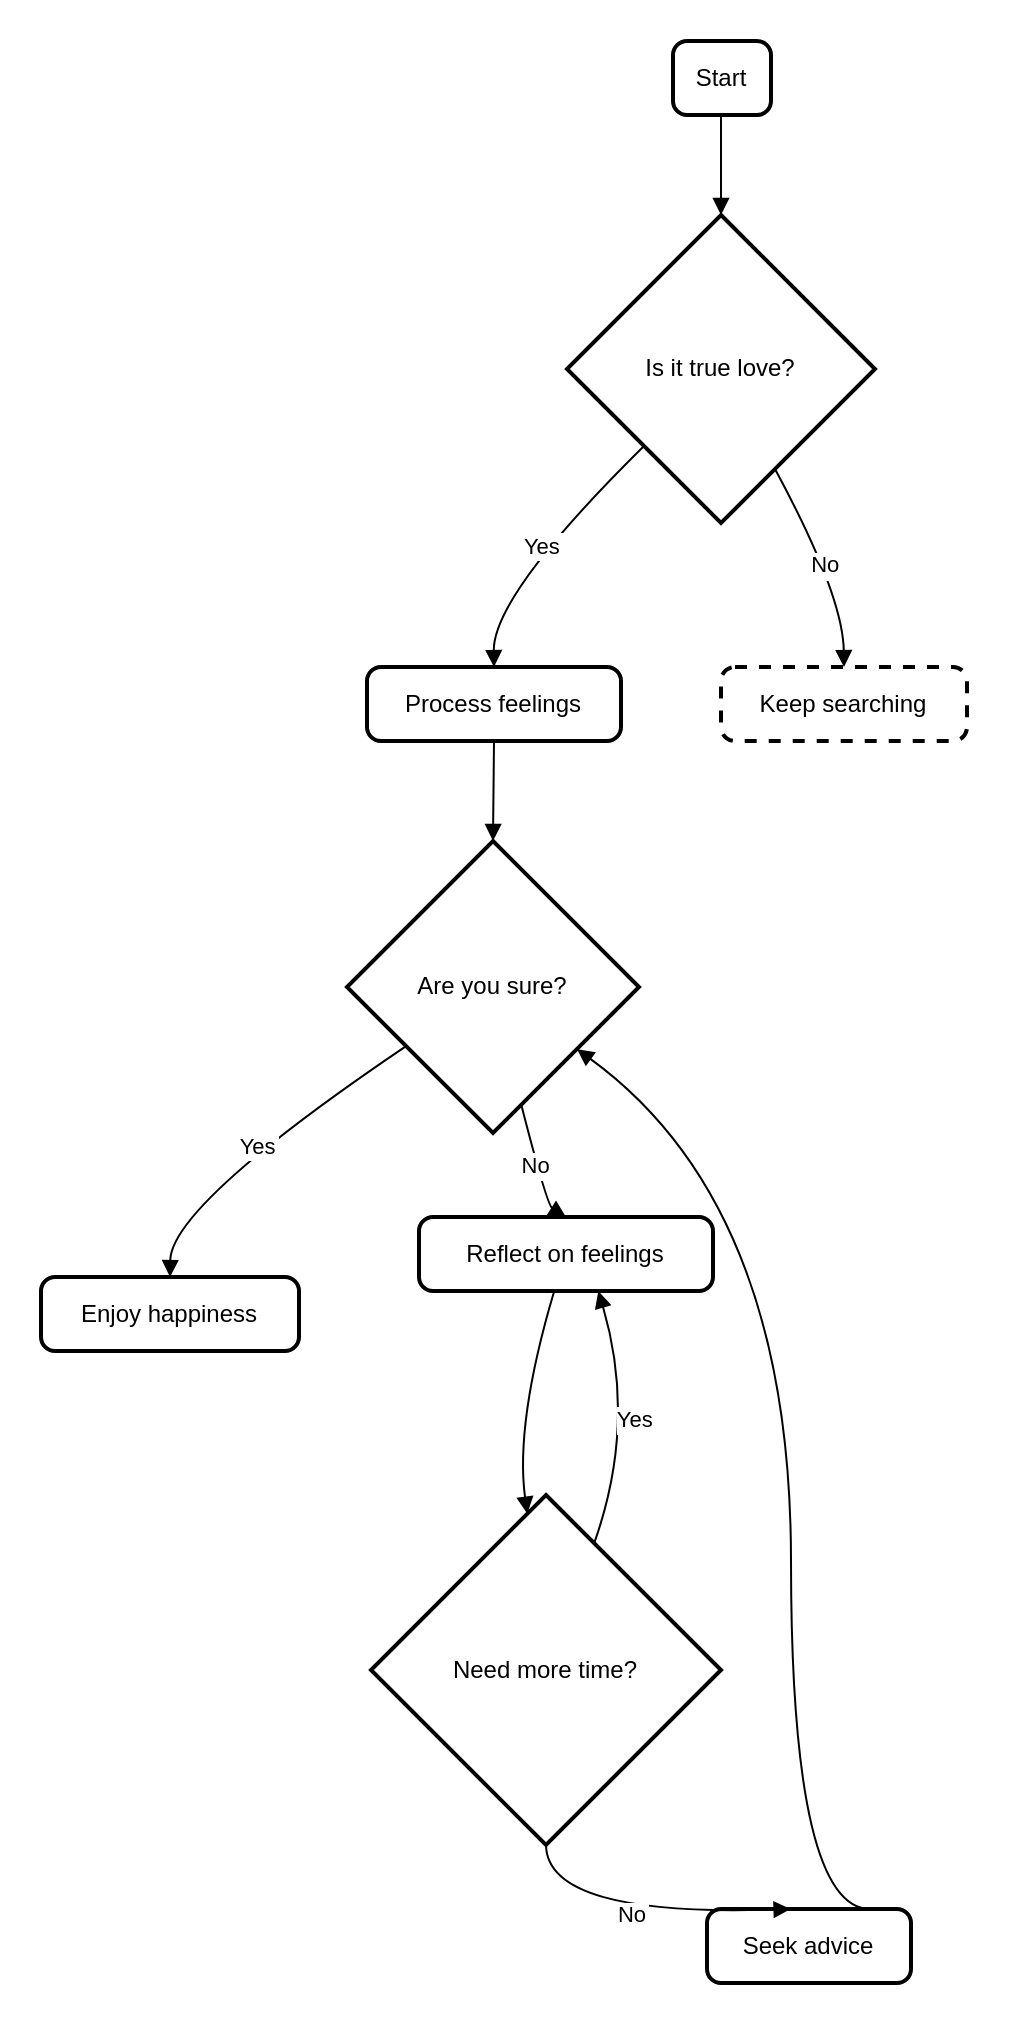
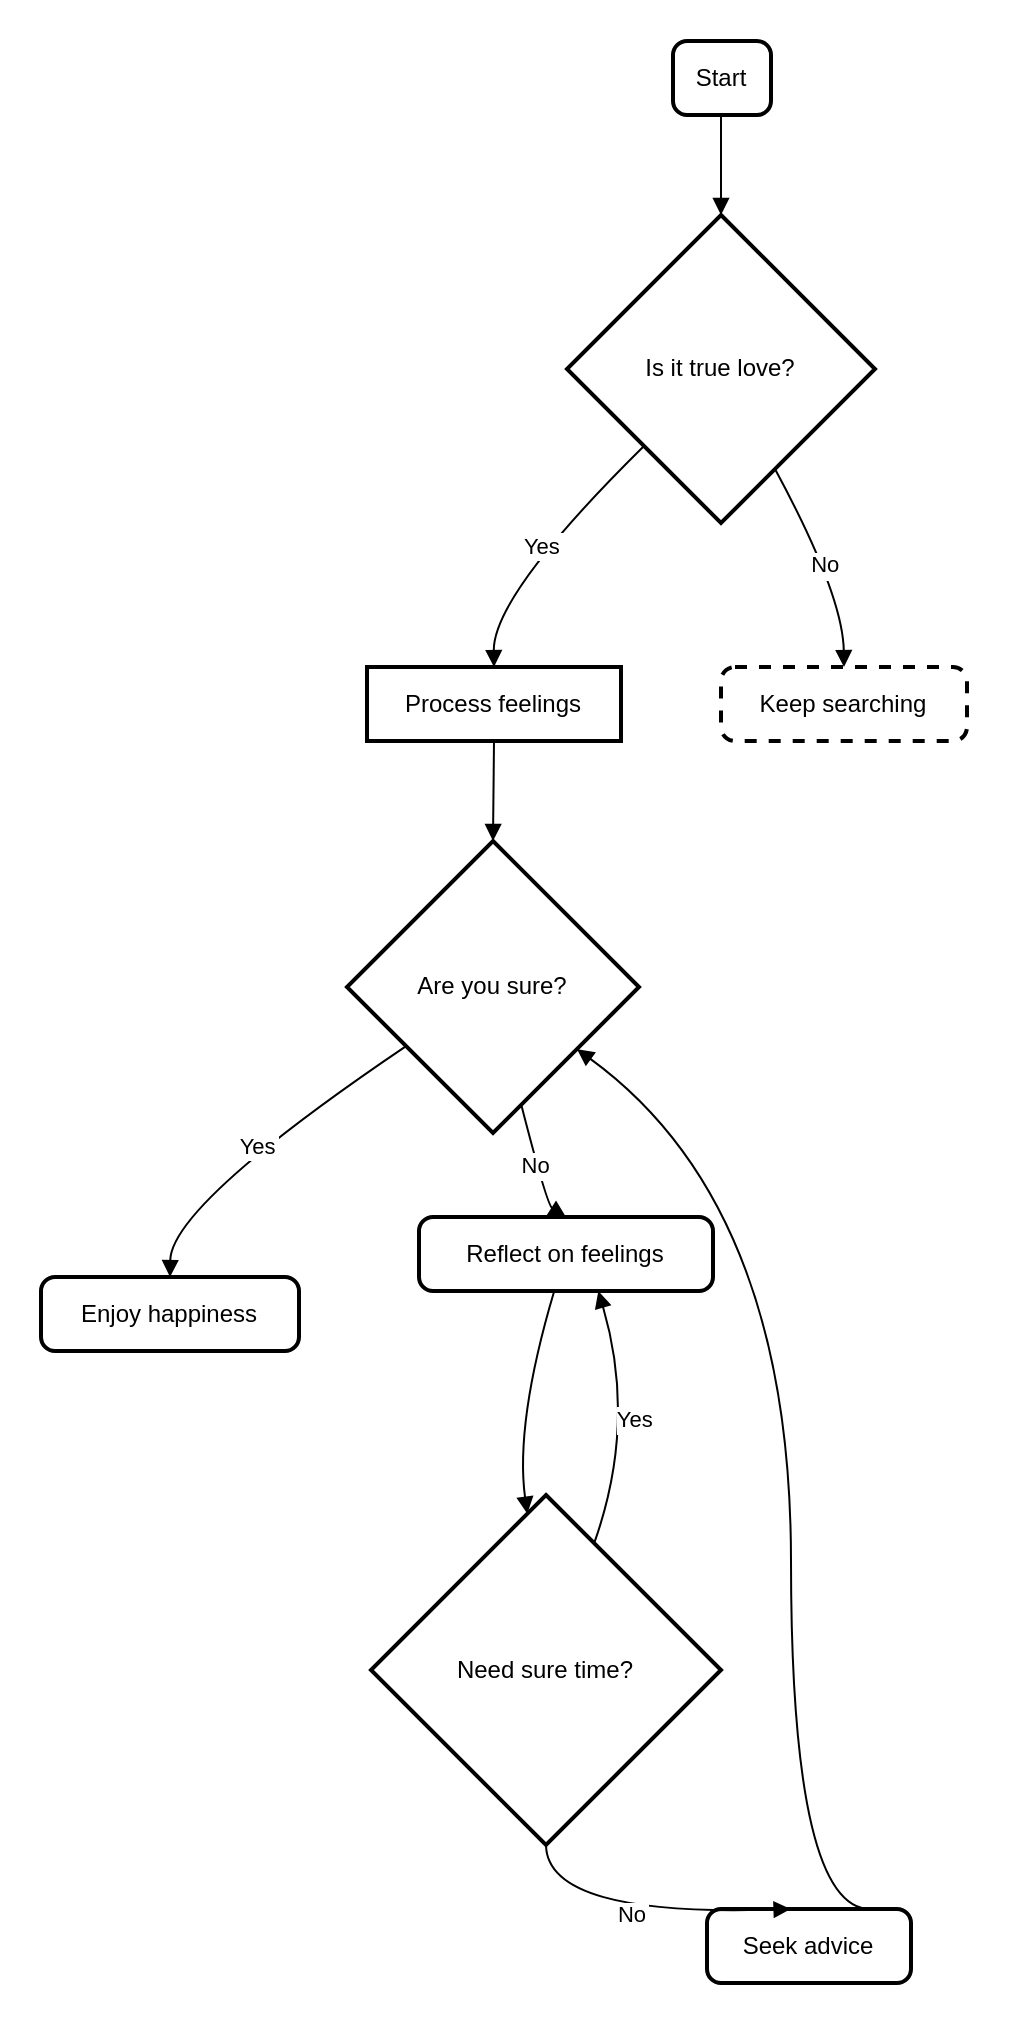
node "Process feelings": shape rounded rectangle -> rectangle
node "Need more time?": label "Need more time?" -> "Need sure time?"
